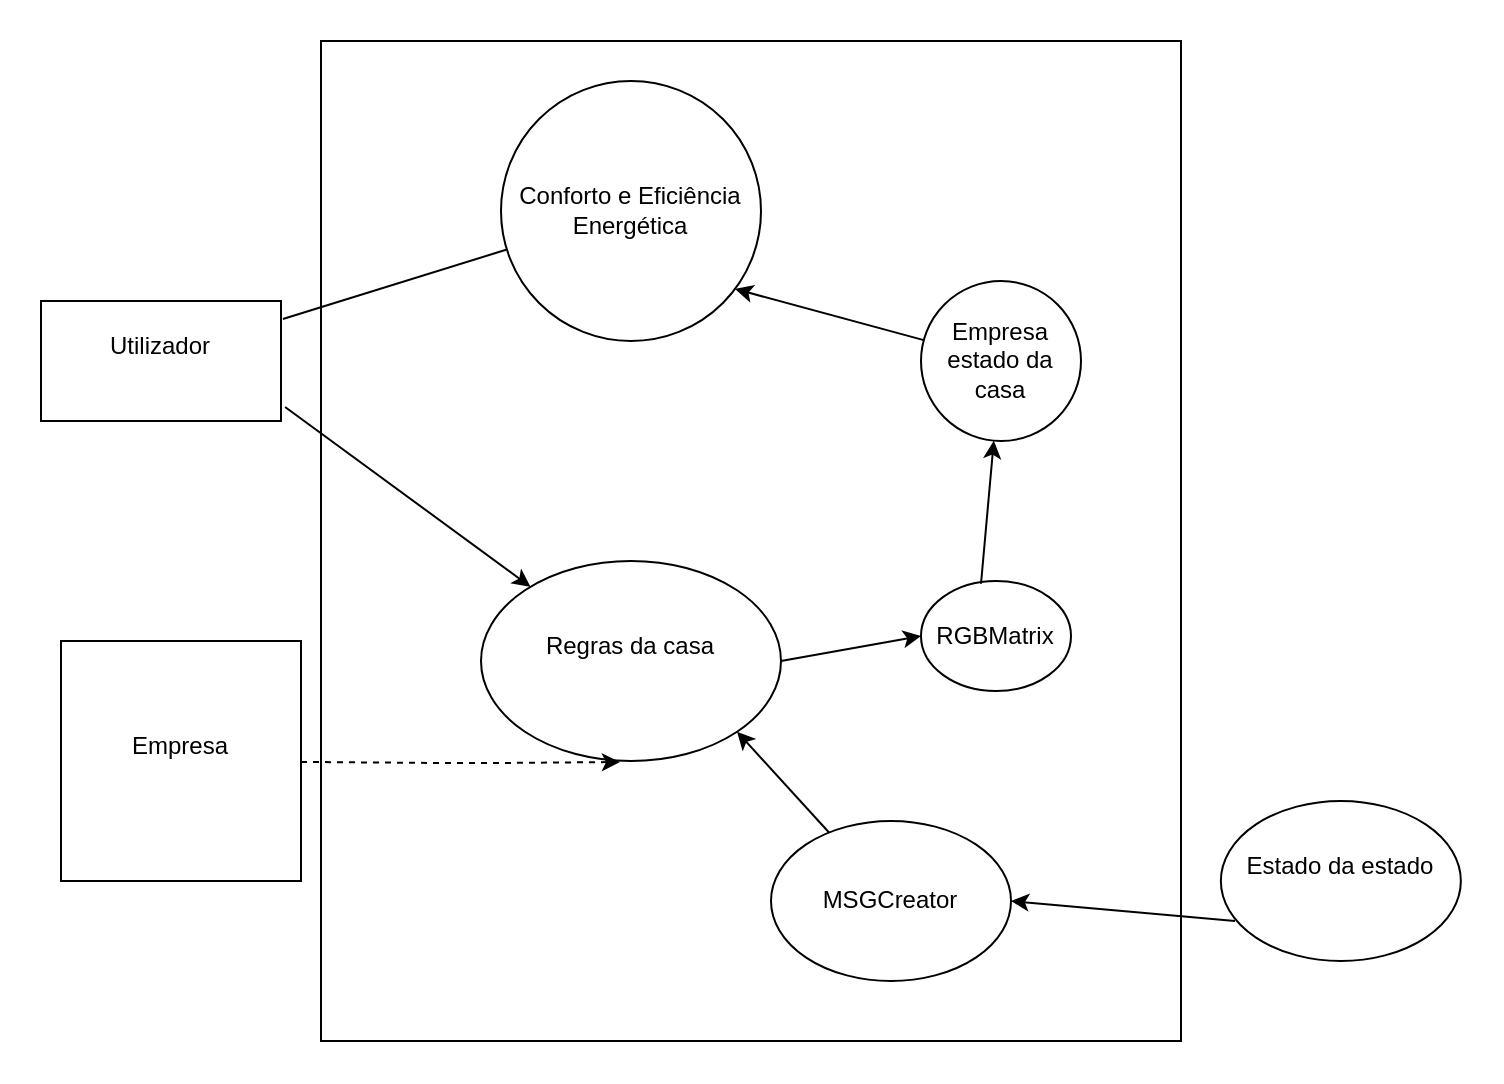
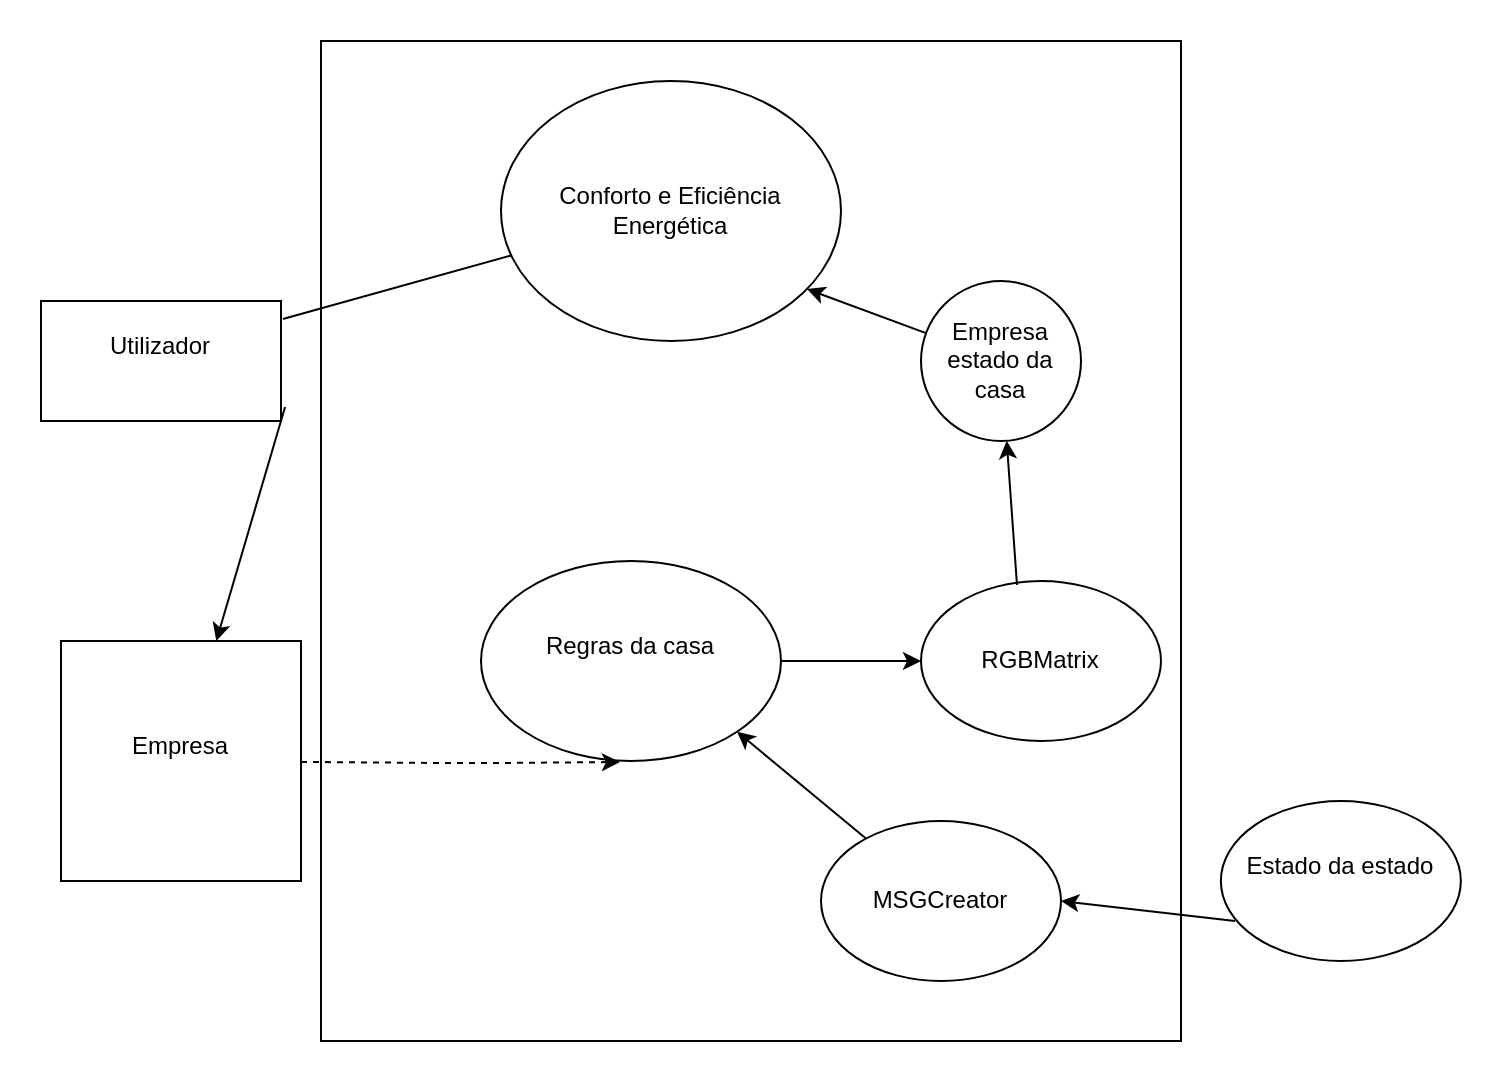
node "Conforto e Eficiência Energética": size 260x260 -> 340x260
edge "Utilizador" -> "Regras da casa": now "Utilizador" -> "Empresa"
node "RGBMatrix": size 150x110 -> 240x160
node "MSGCreator": moved (891, 901) -> (941, 901)
